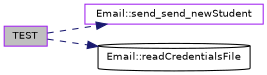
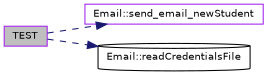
node "Email::send_send_newStudent": label "Email::send_send_newStudent" -> "Email::send_email_newStudent"
